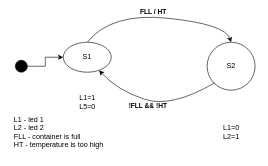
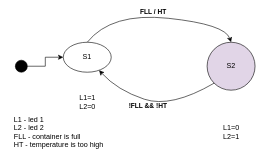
node "S2": fillcolor #ffffff -> #e1d5e7
node "L1=1 L5=0": label "L1=1 L5=0" -> "L1=1 L2=0"
